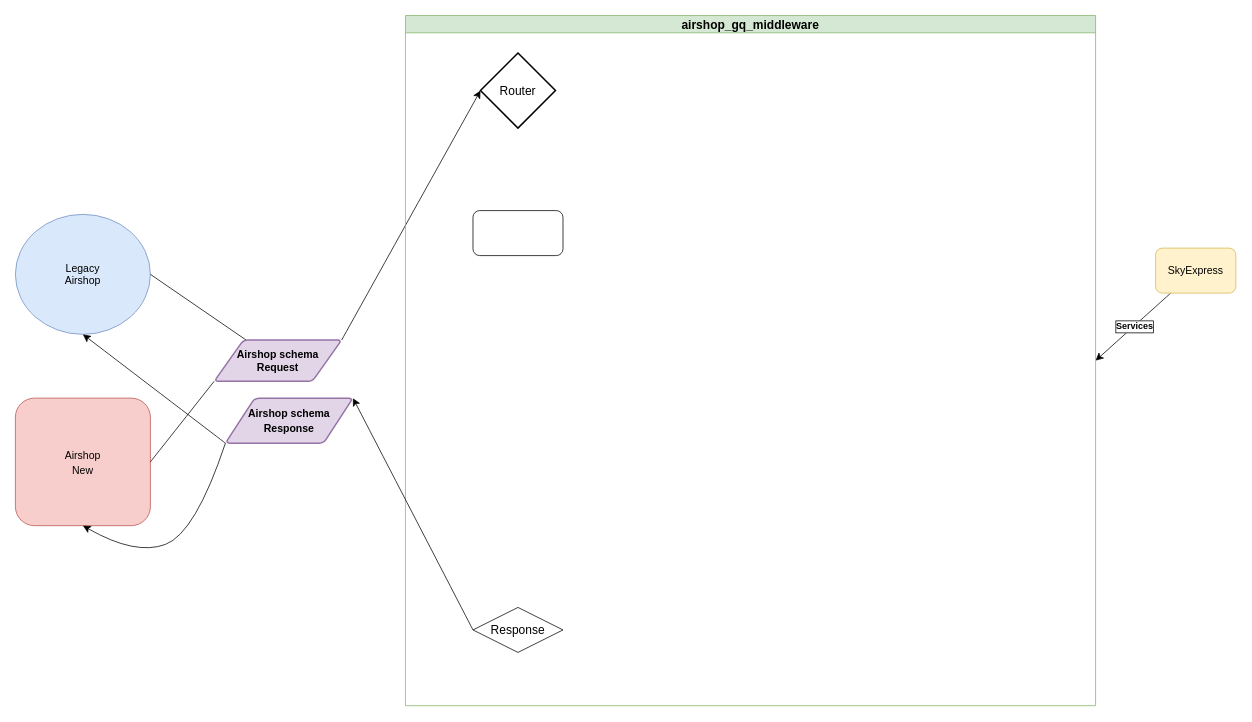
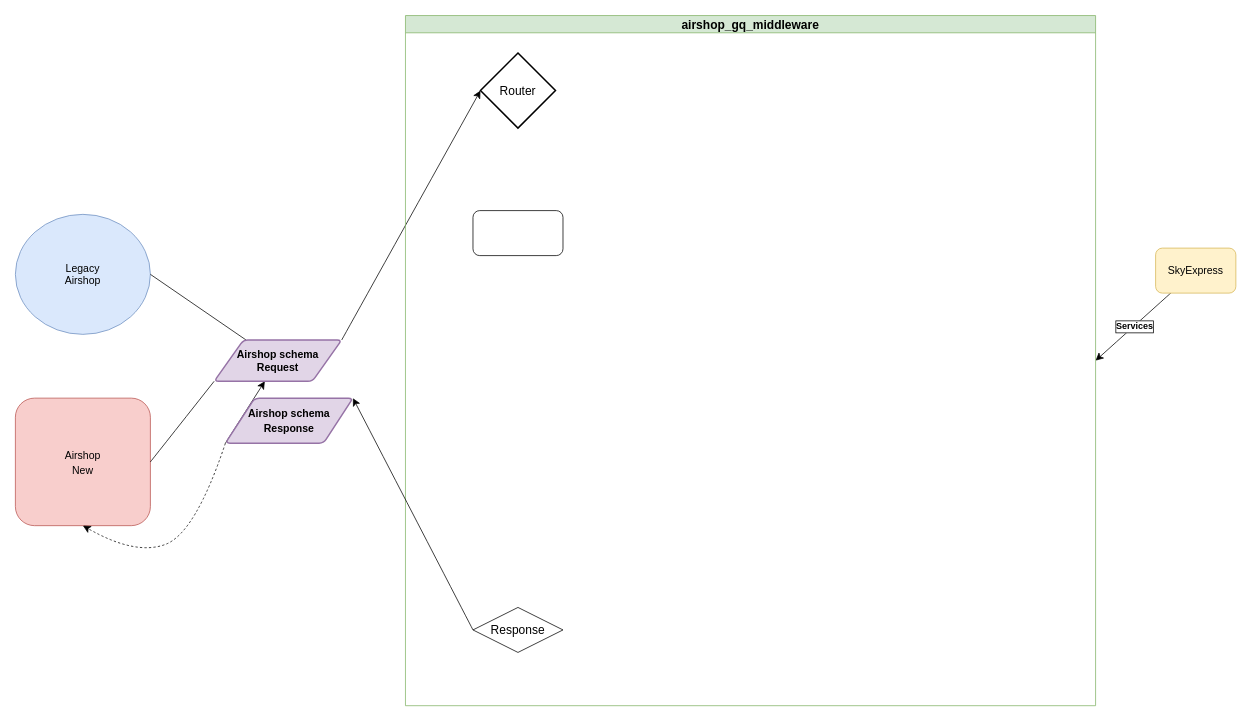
edge "Airshop schema Response" -> "Legacy Airshop": now "Airshop schema Response" -> "Airshop schema Request"
edge "Airshop schema Response" -> "Airshop New": style solid -> dashed
